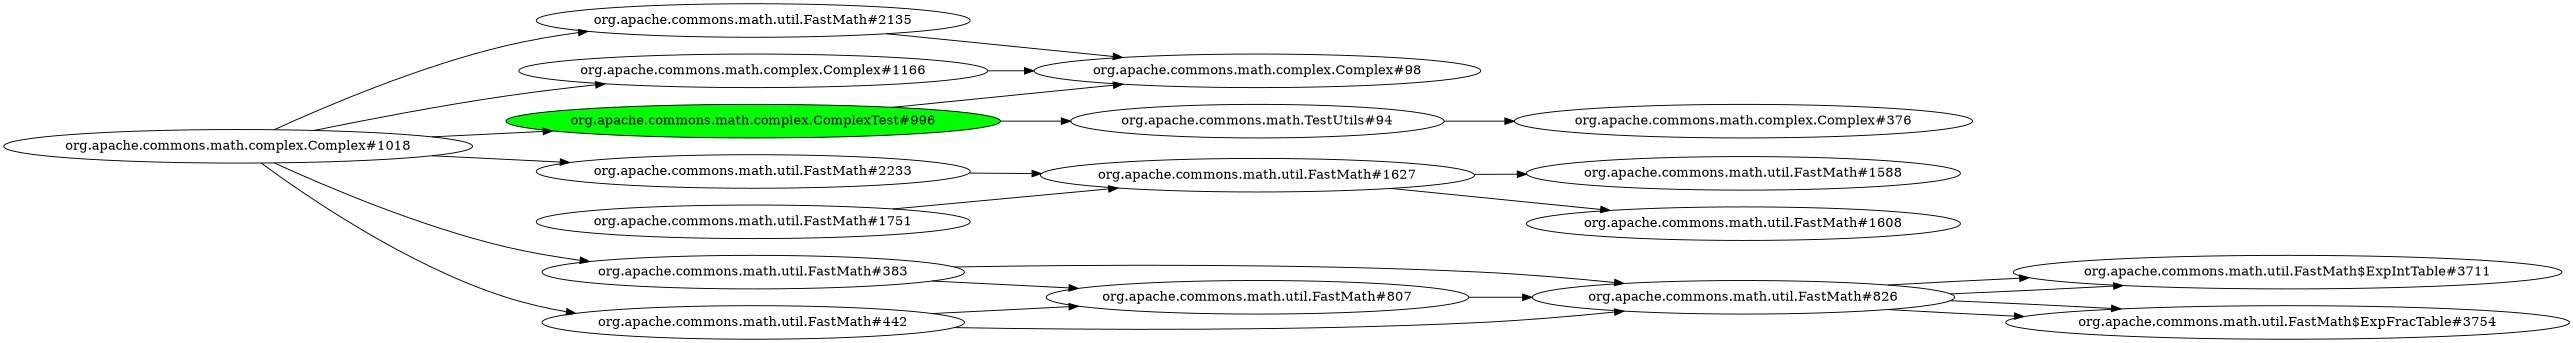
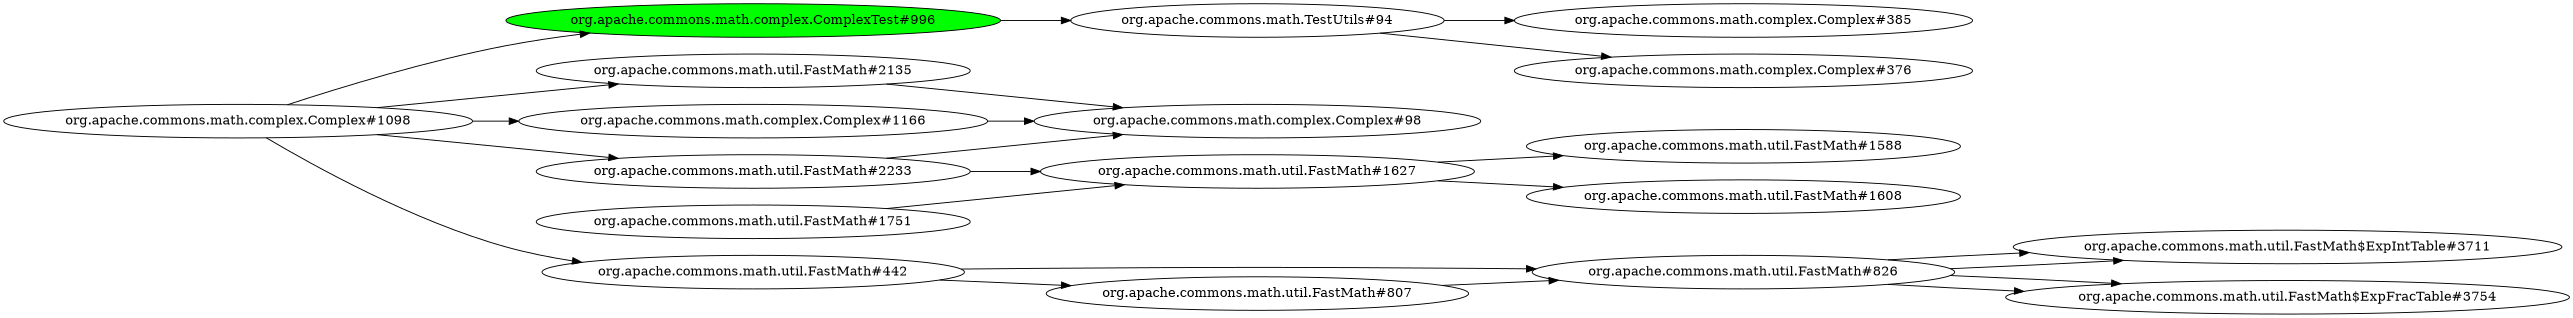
node "org.apache.commons.math.complex.Complex#385": added
edge "org.apache.commons.math.complex.ComplexTest#996" -> "org.apache.commons.math.complex.Complex#98": now "org.apache.commons.math.util.FastMath#2233" -> "org.apache.commons.math.complex.Complex#98"
node "org.apache.commons.math.complex.Complex#1018": label "org.apache.commons.math.complex.Complex#1018" -> "org.apache.commons.math.complex.Complex#1098"
node "org.apache.commons.math.util.FastMath#383": removed
